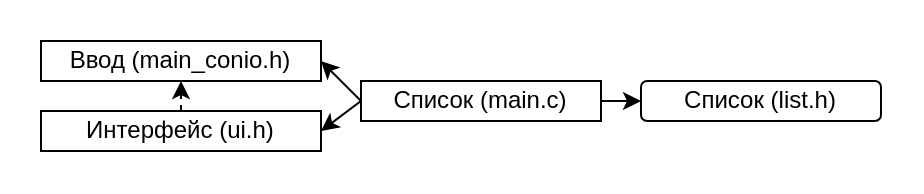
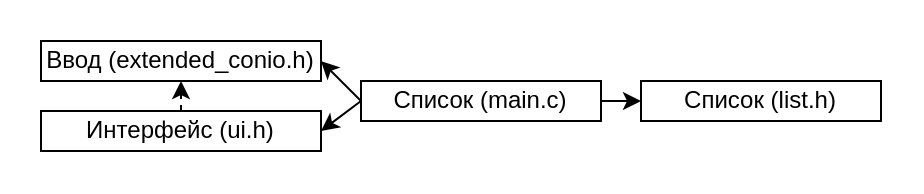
node "Ввод (main_conio.h)": label "Ввод (main_conio.h)" -> "Ввод (extended_conio.h)"
node "Список (list.h)": shape rounded rectangle -> rectangle
